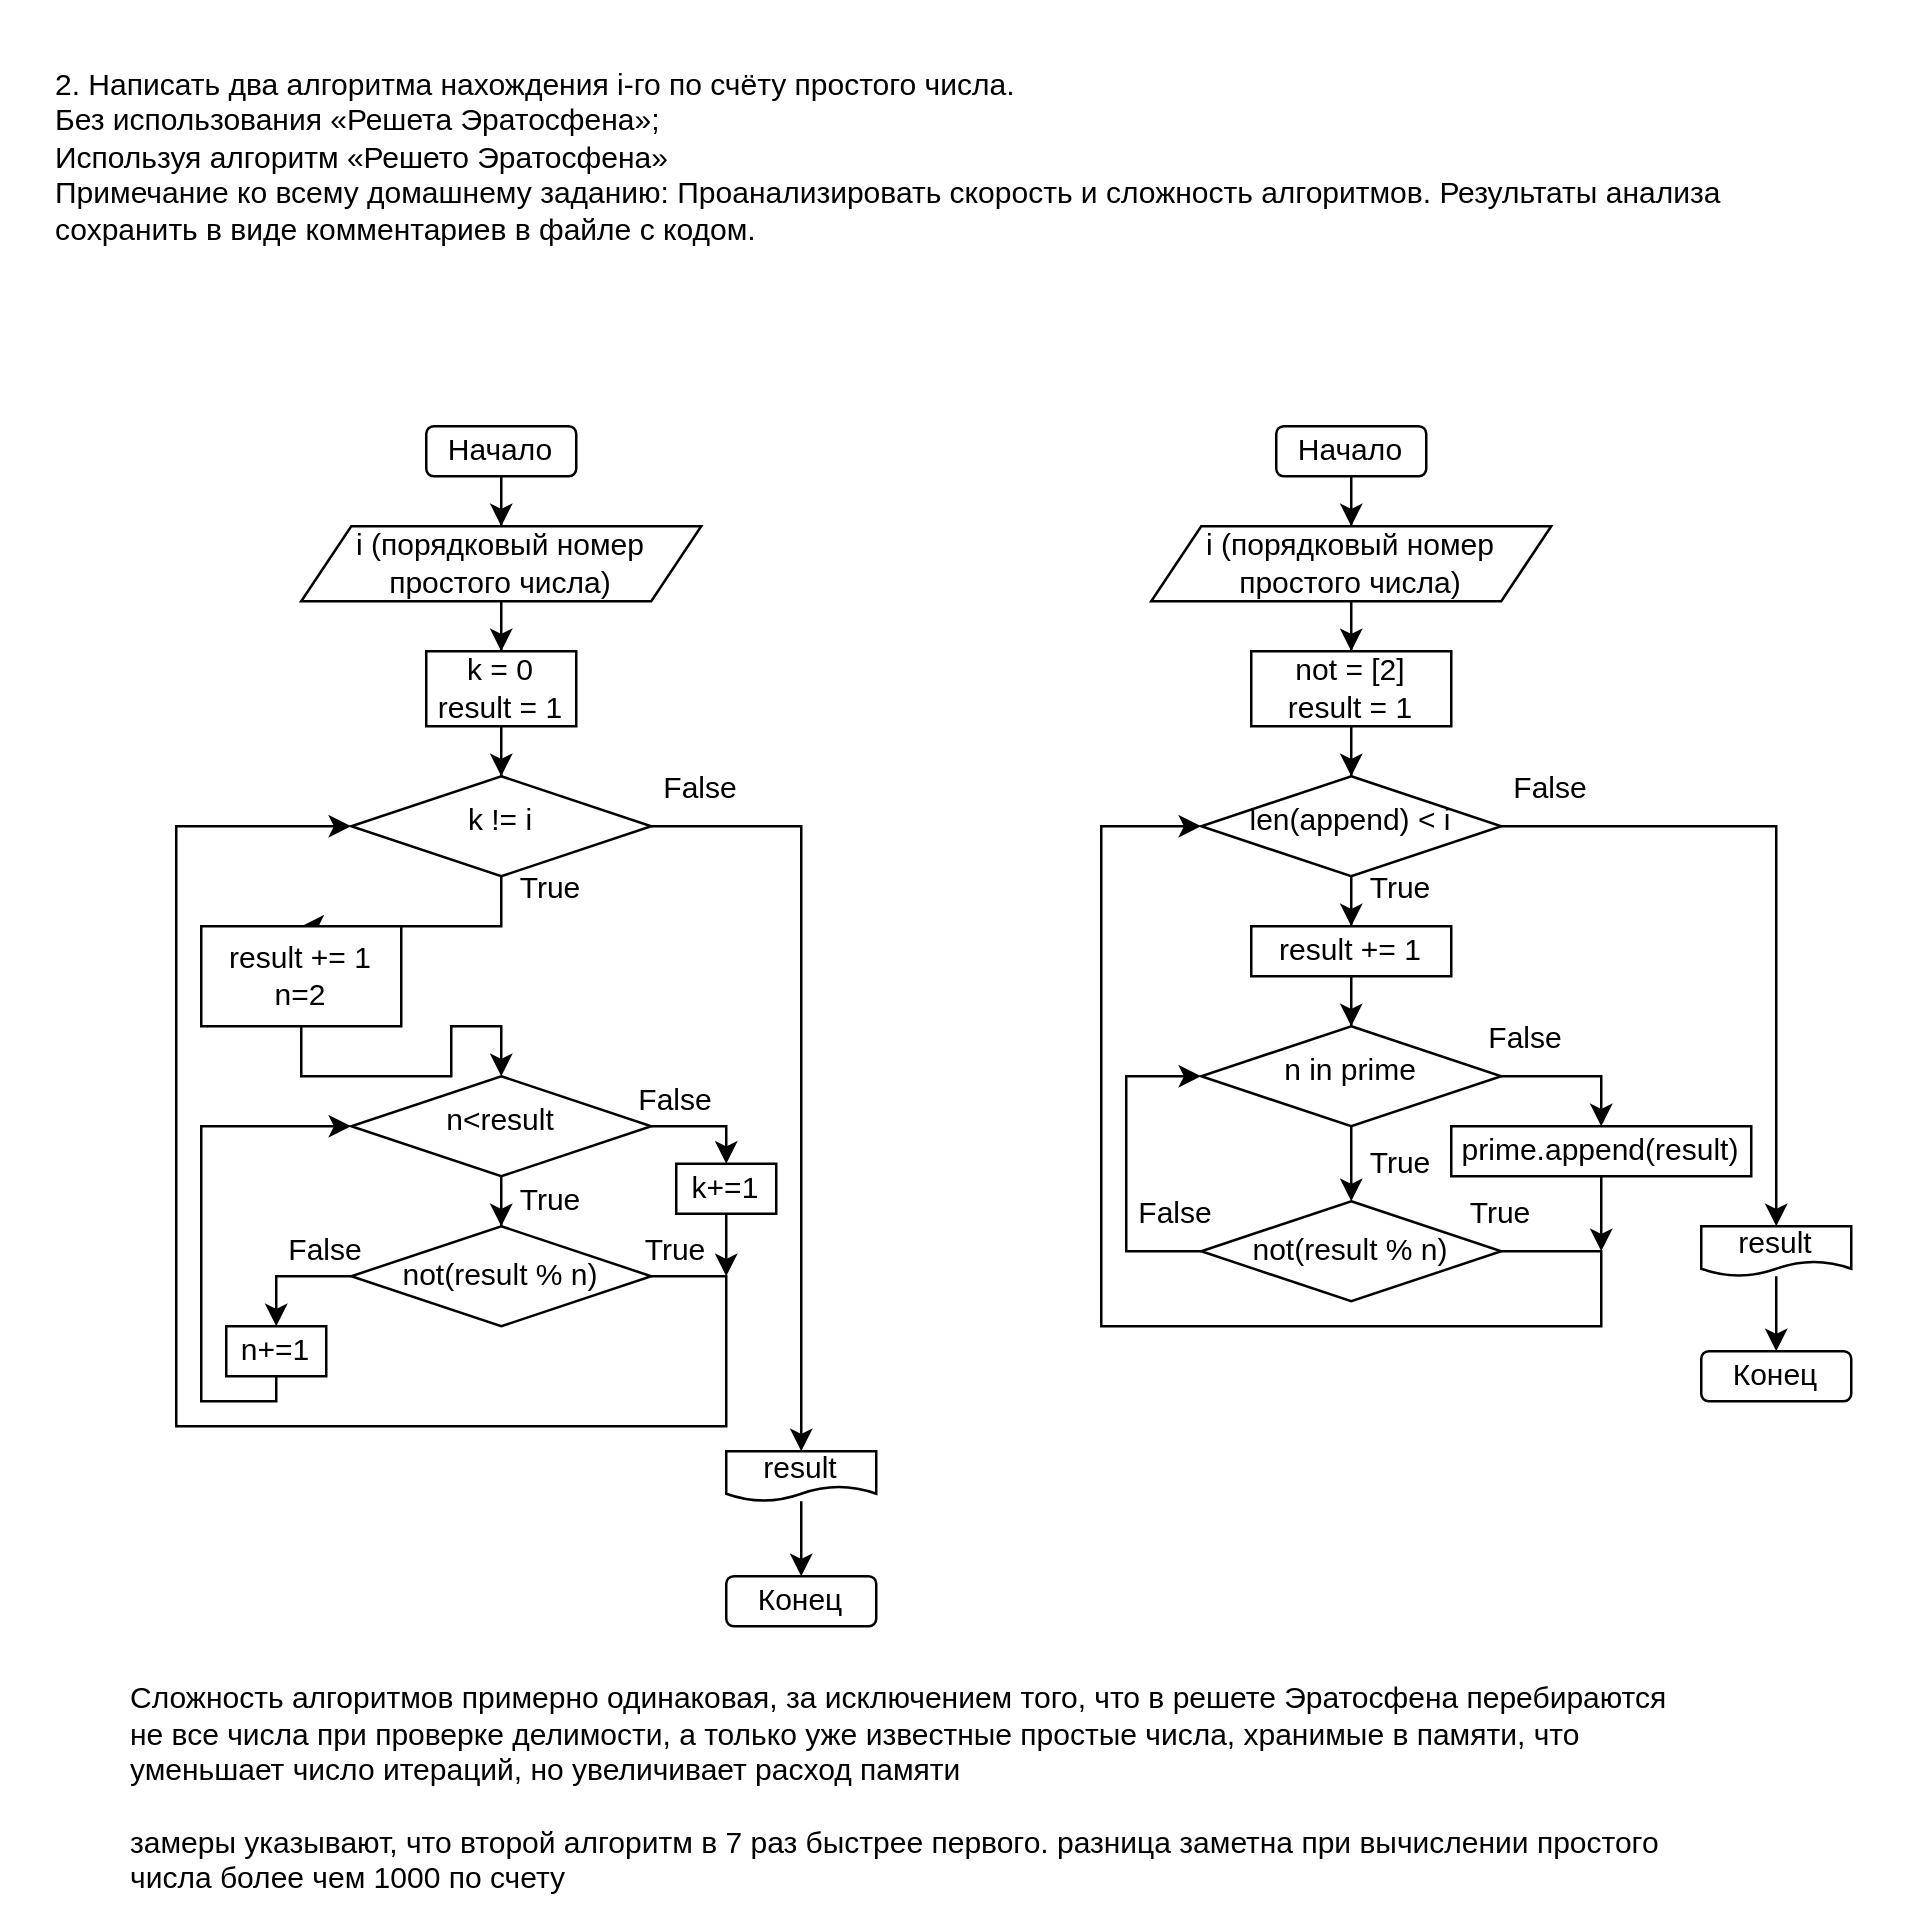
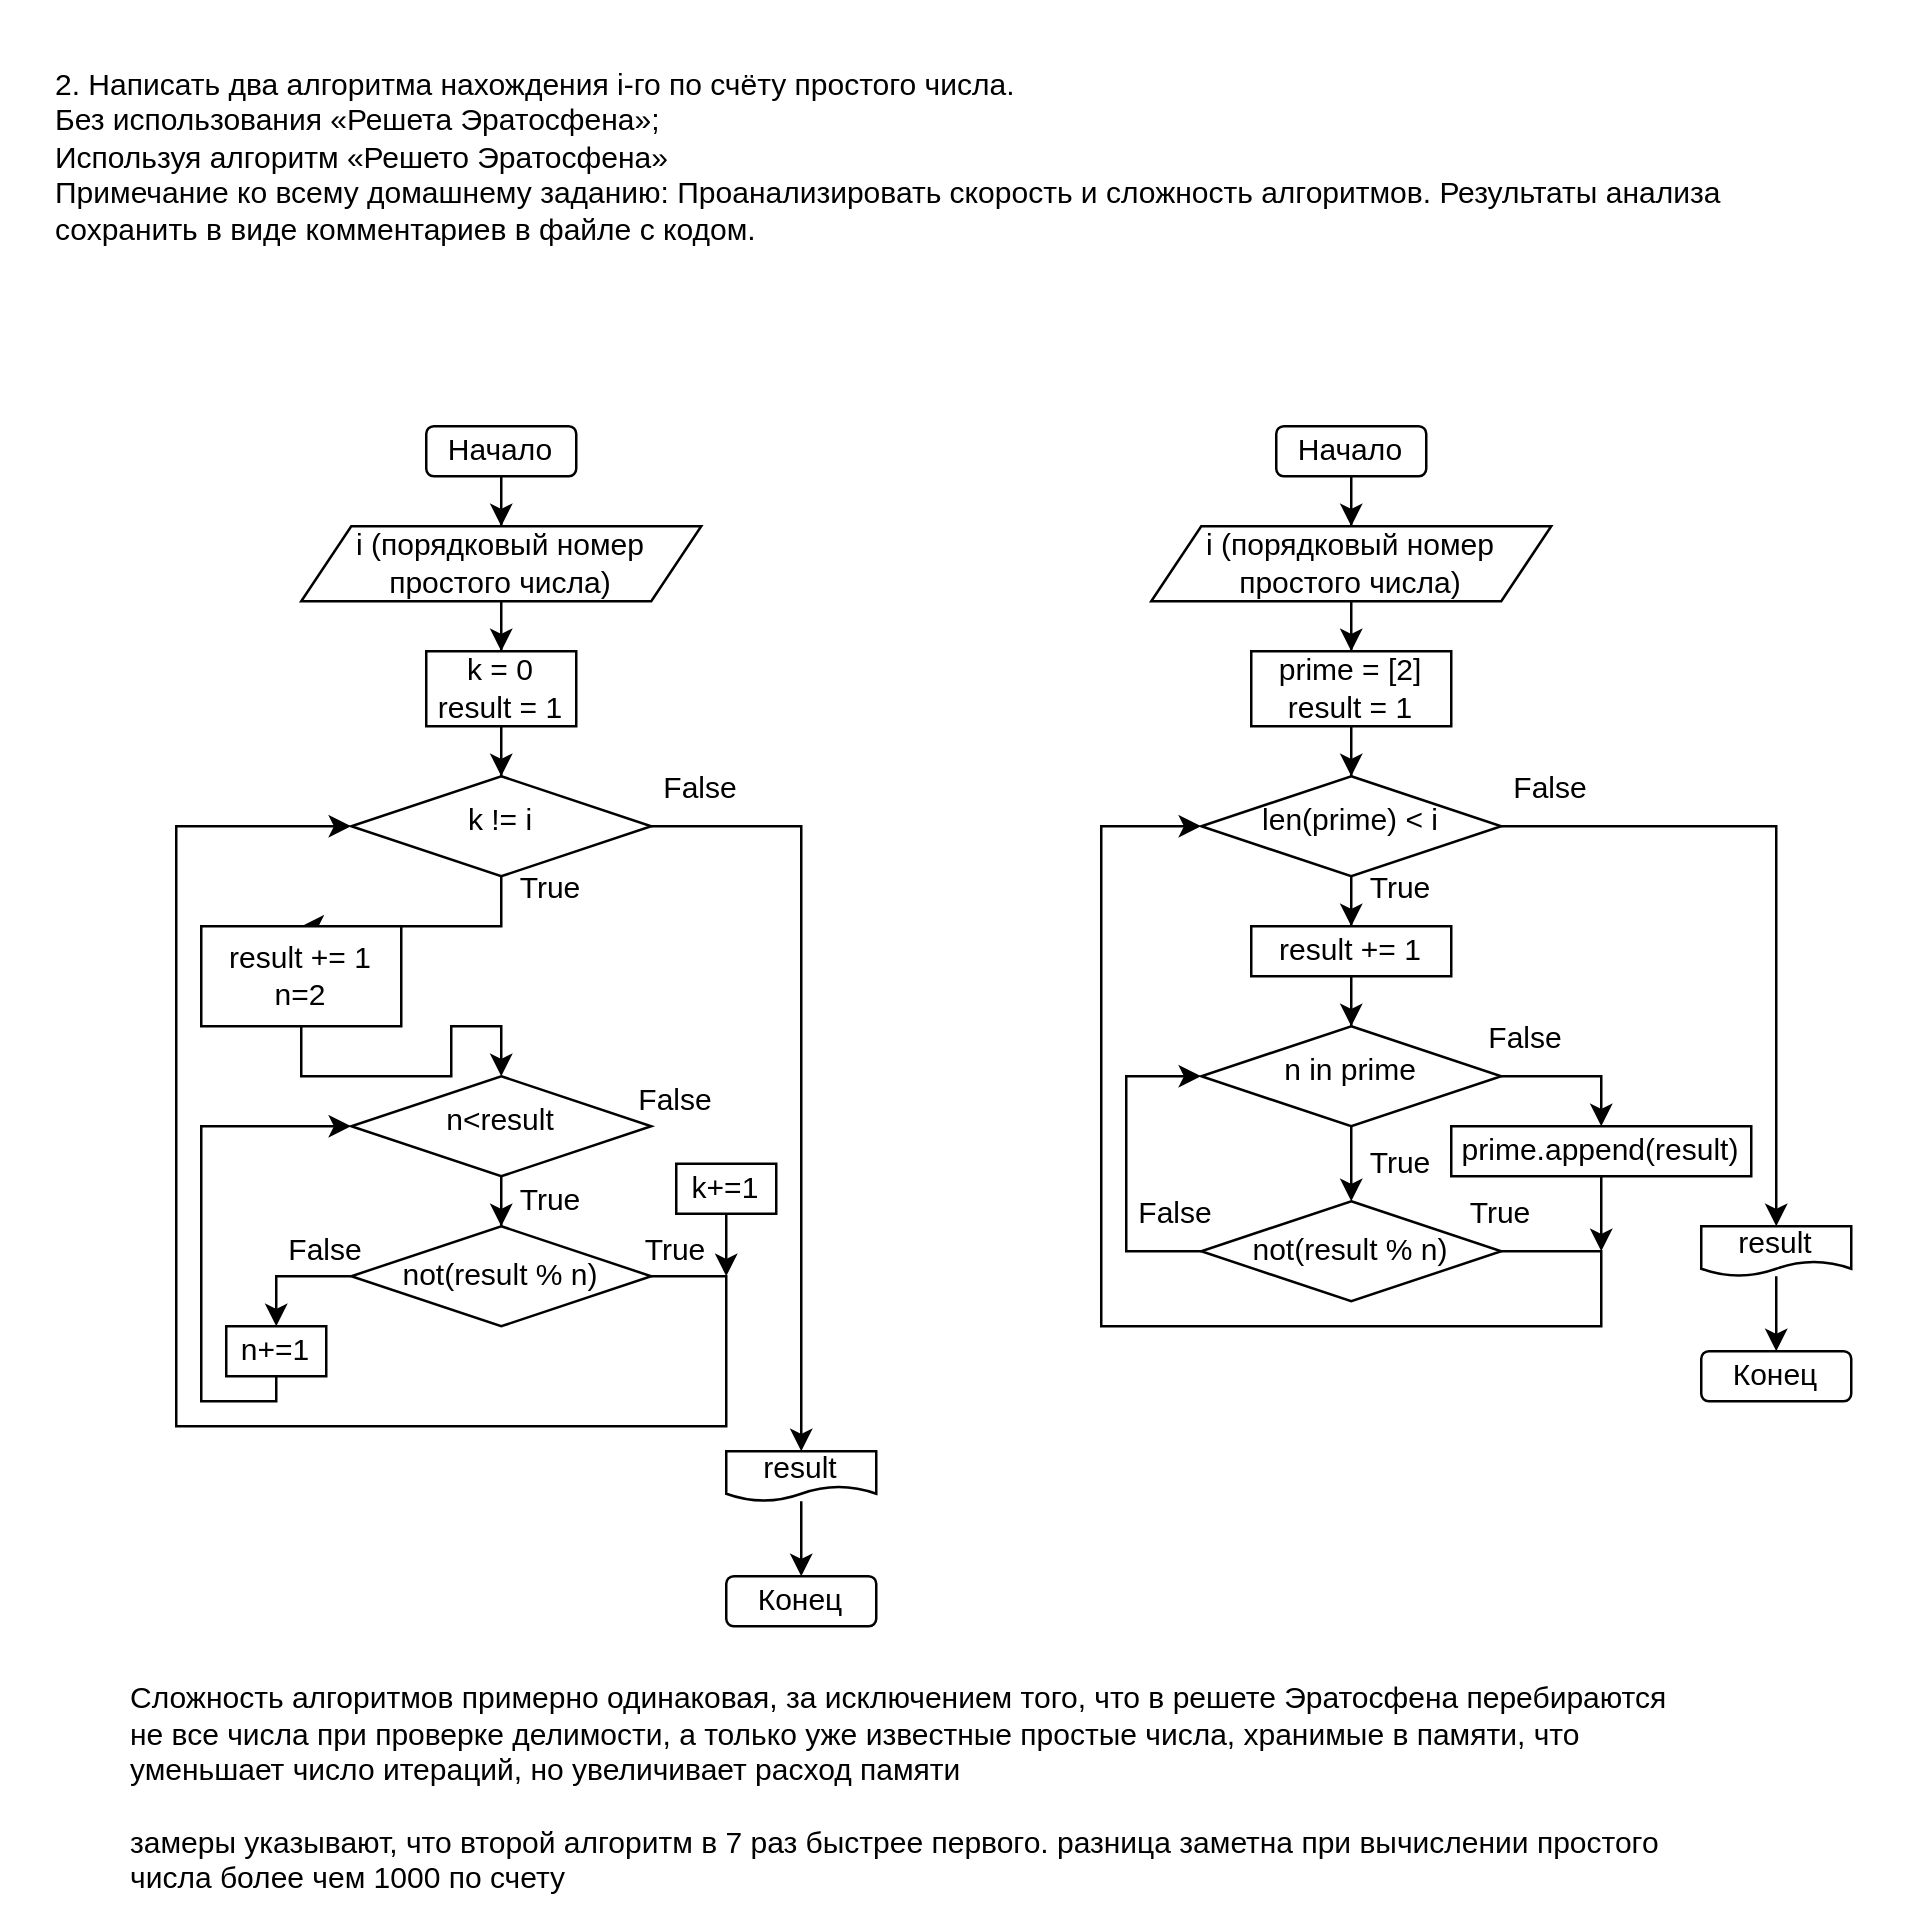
node "not = [2] result = 1": label "not = [2] result = 1" -> "prime = [2] result = 1"
node "len(append) < i": label "len(append) < i" -> "len(prime) < i"
edge "n<result" -> "k+=1": removed
